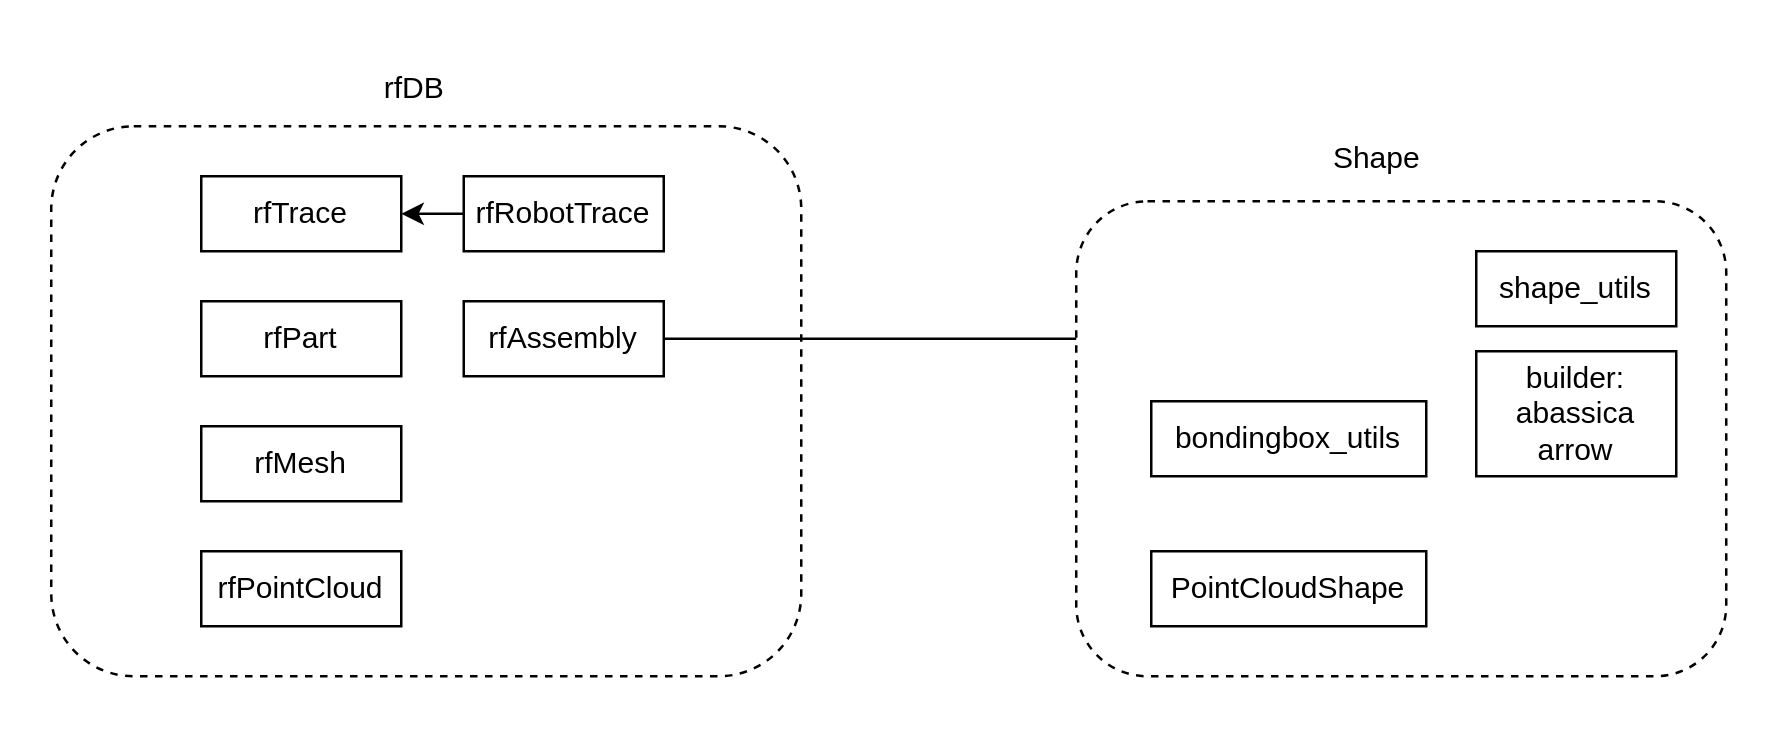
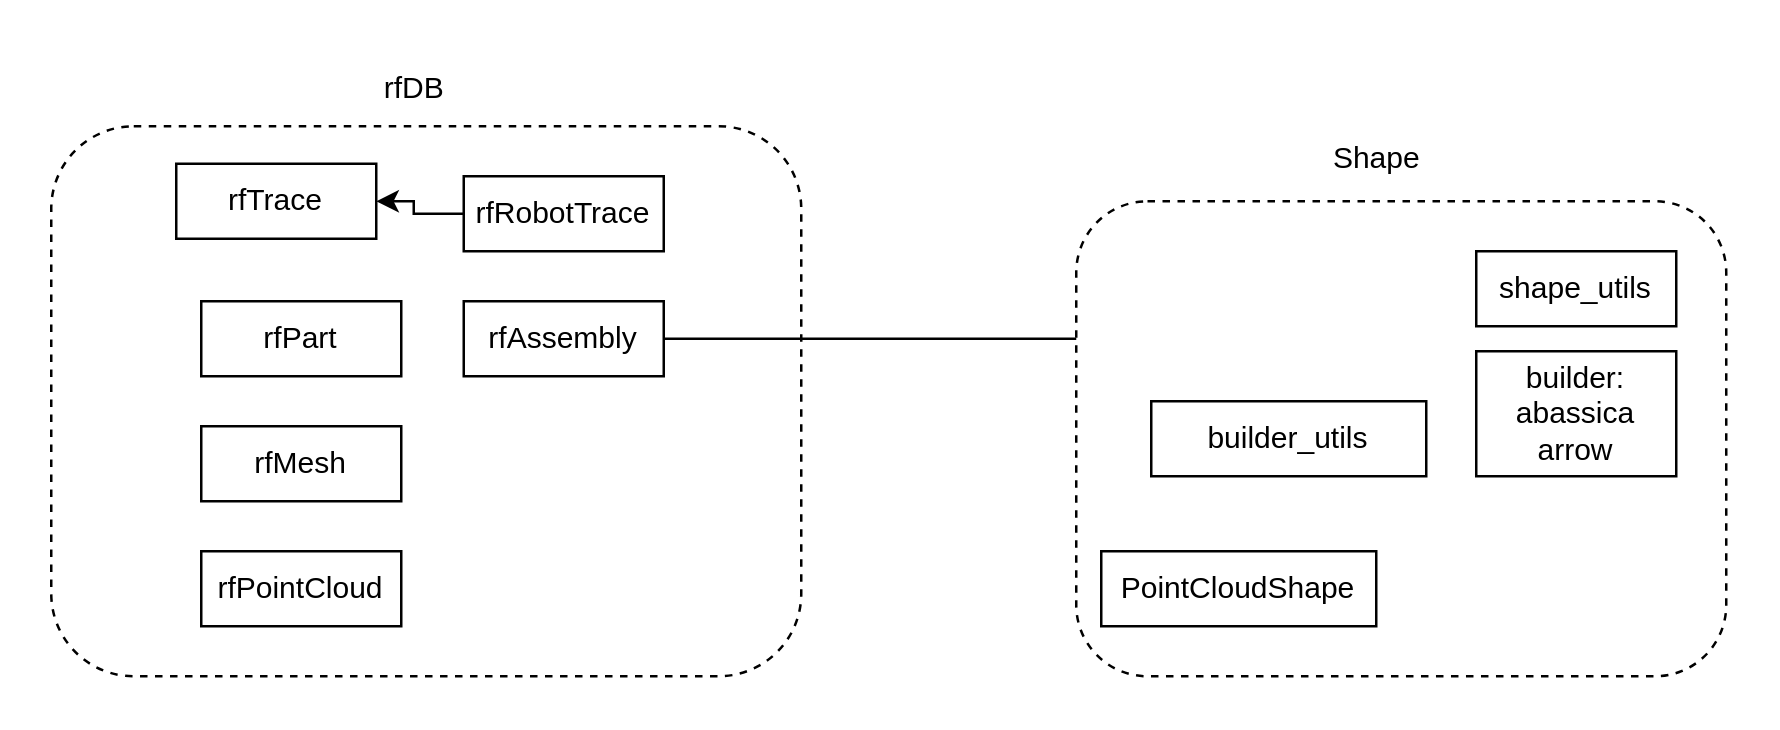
node "rfTrace": moved (301, 214) -> (276, 201)
node "bondingbox_utils": label "bondingbox_utils" -> "builder_utils"
node "PointCloudShape": moved (1289, 589) -> (1239, 589)
